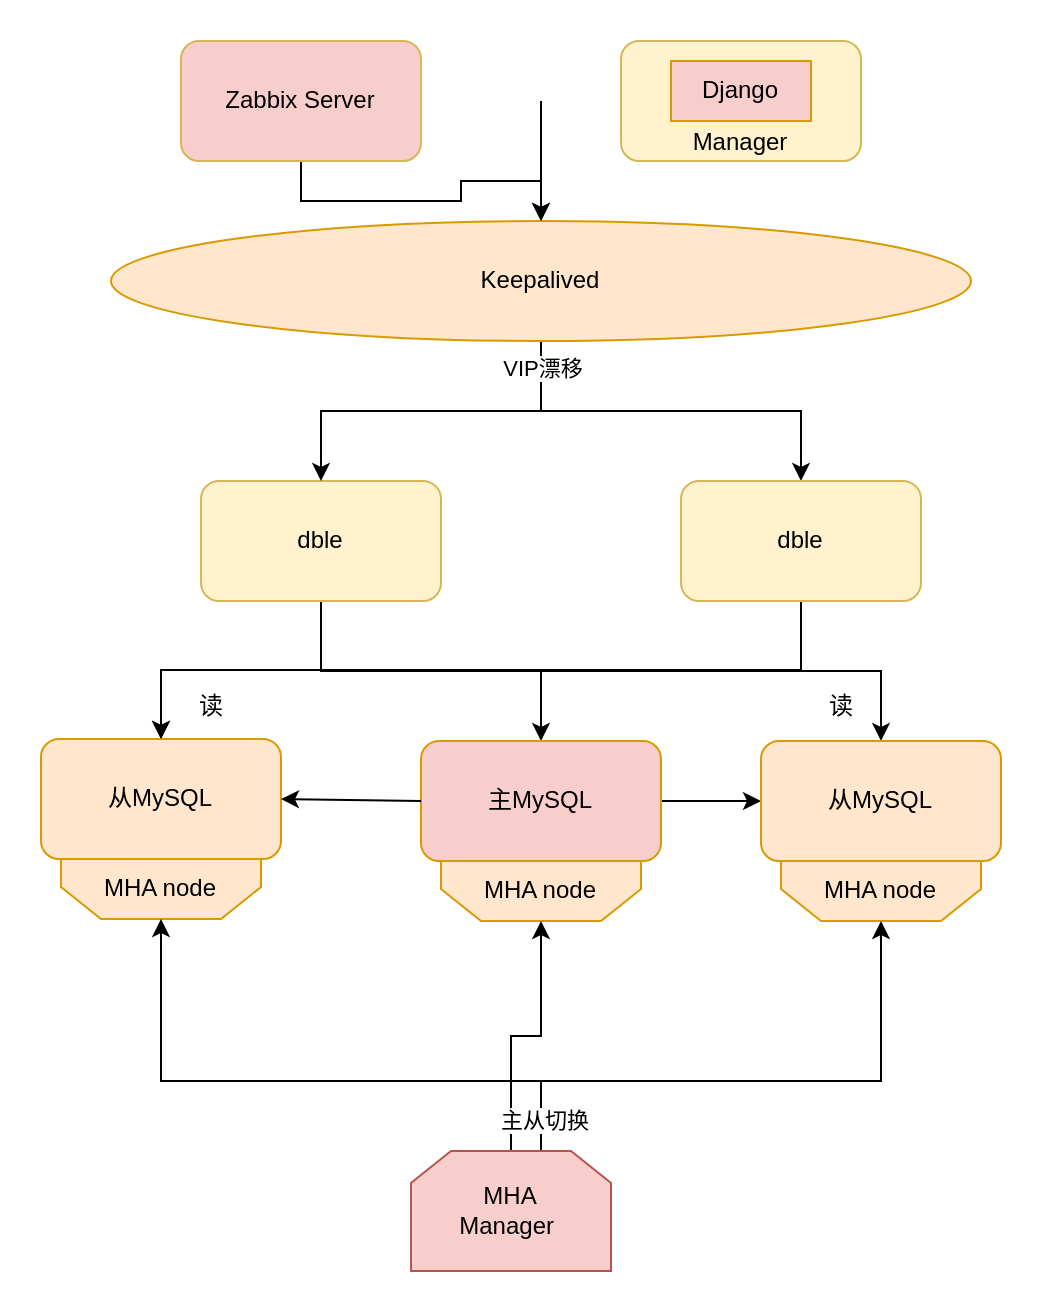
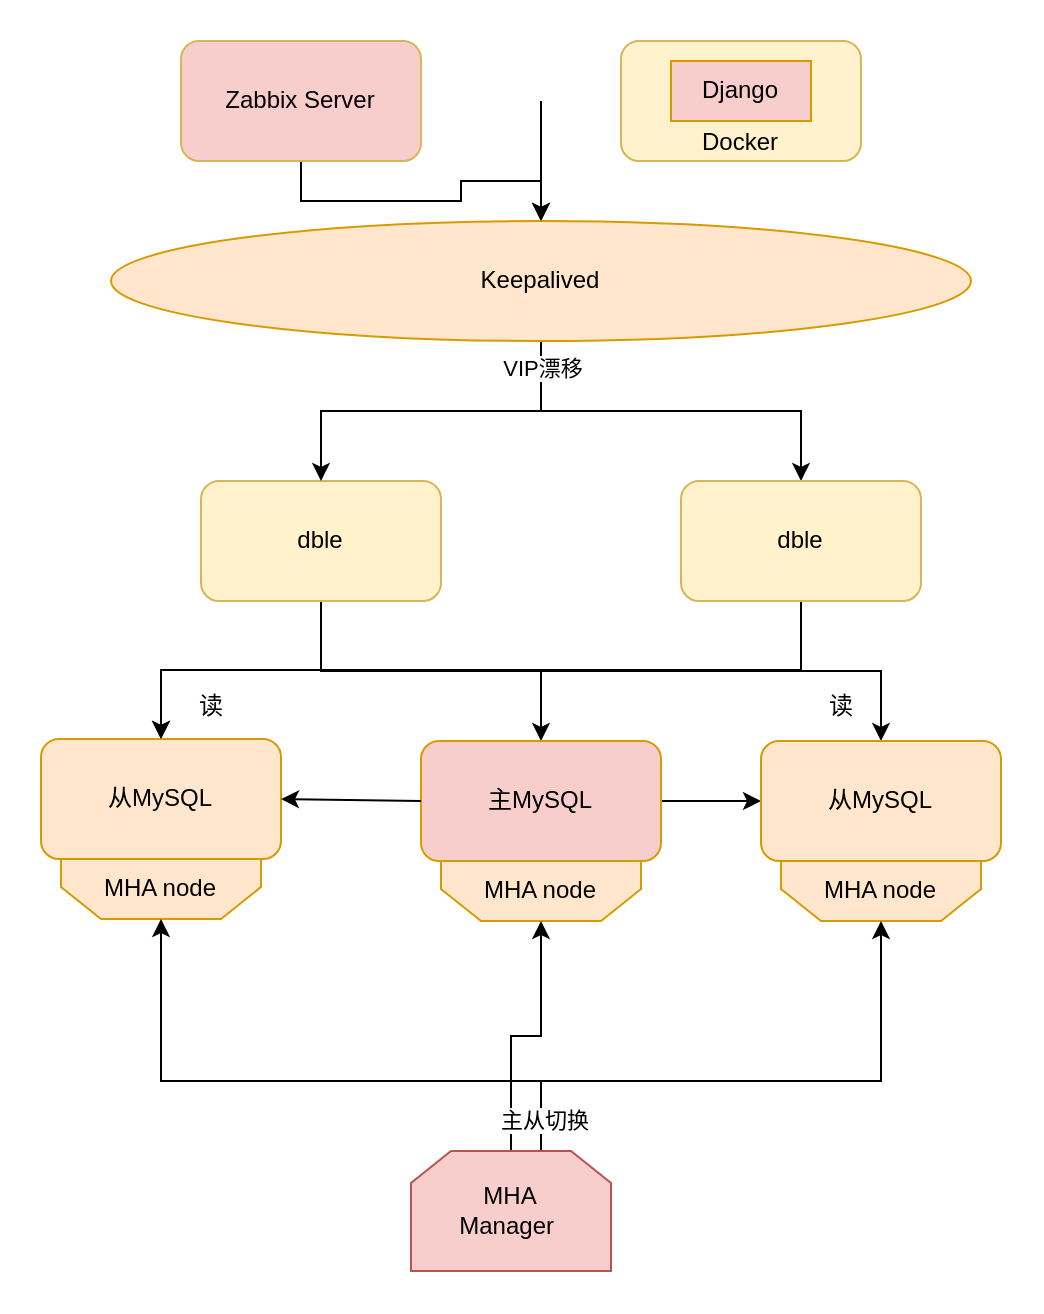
node "Manager": label "Manager" -> "Docker"
